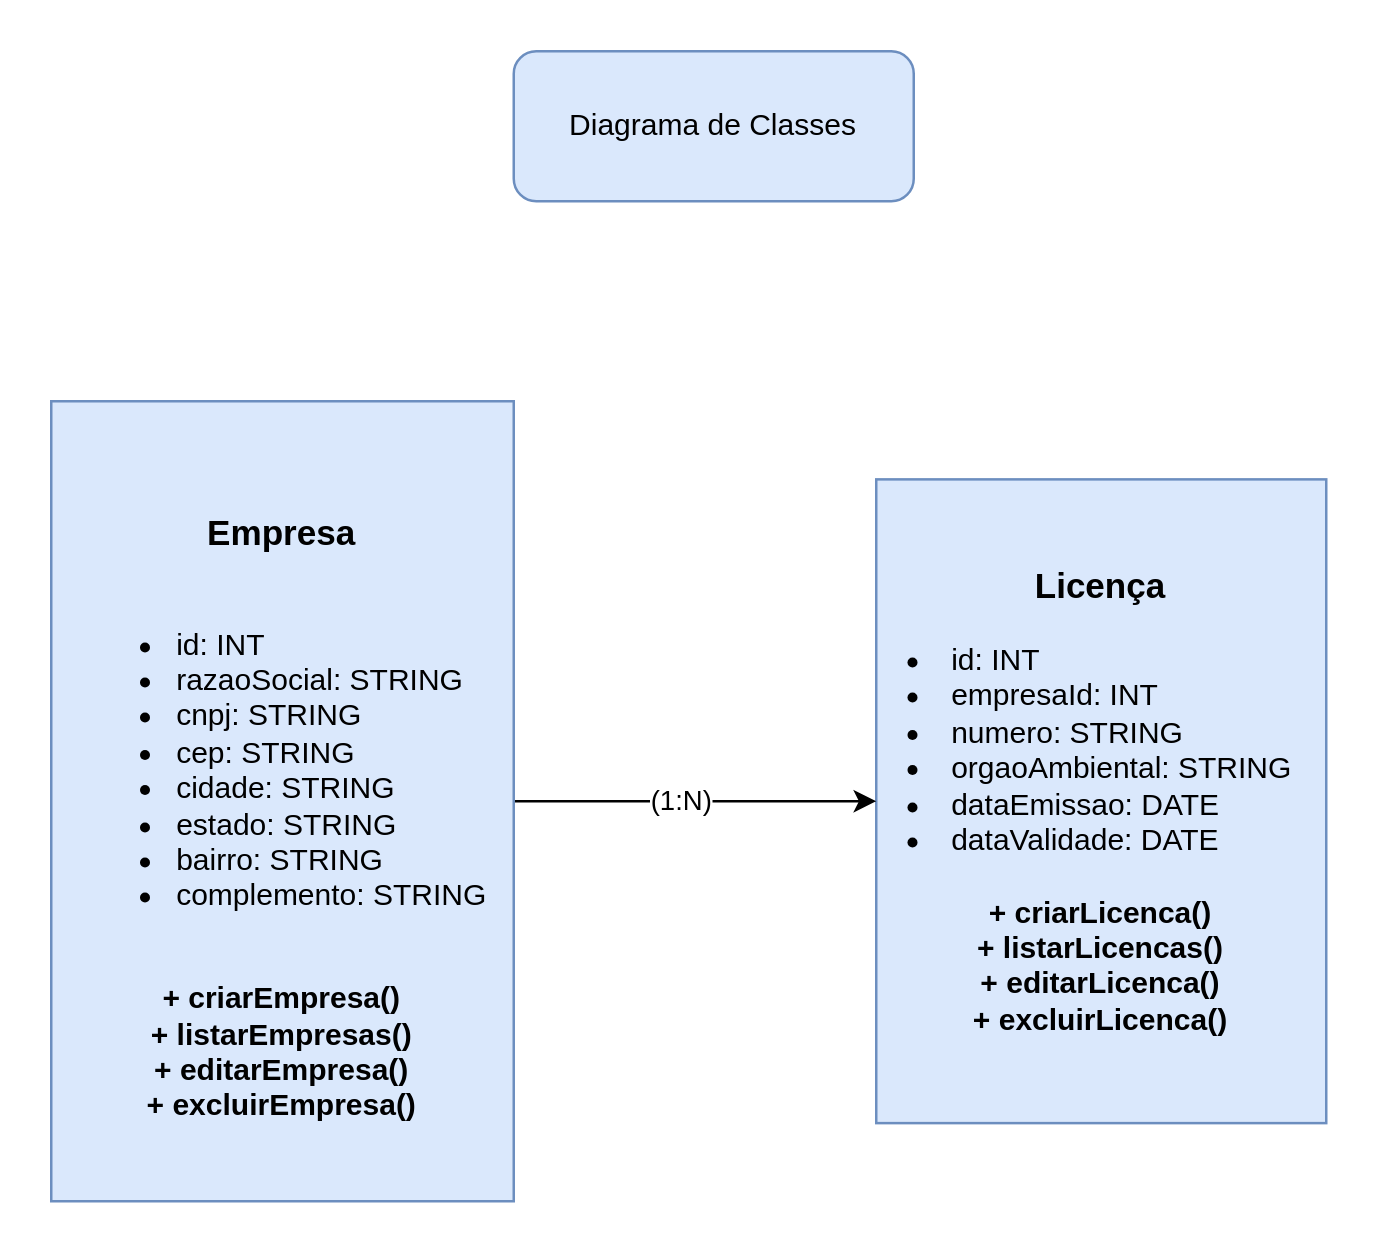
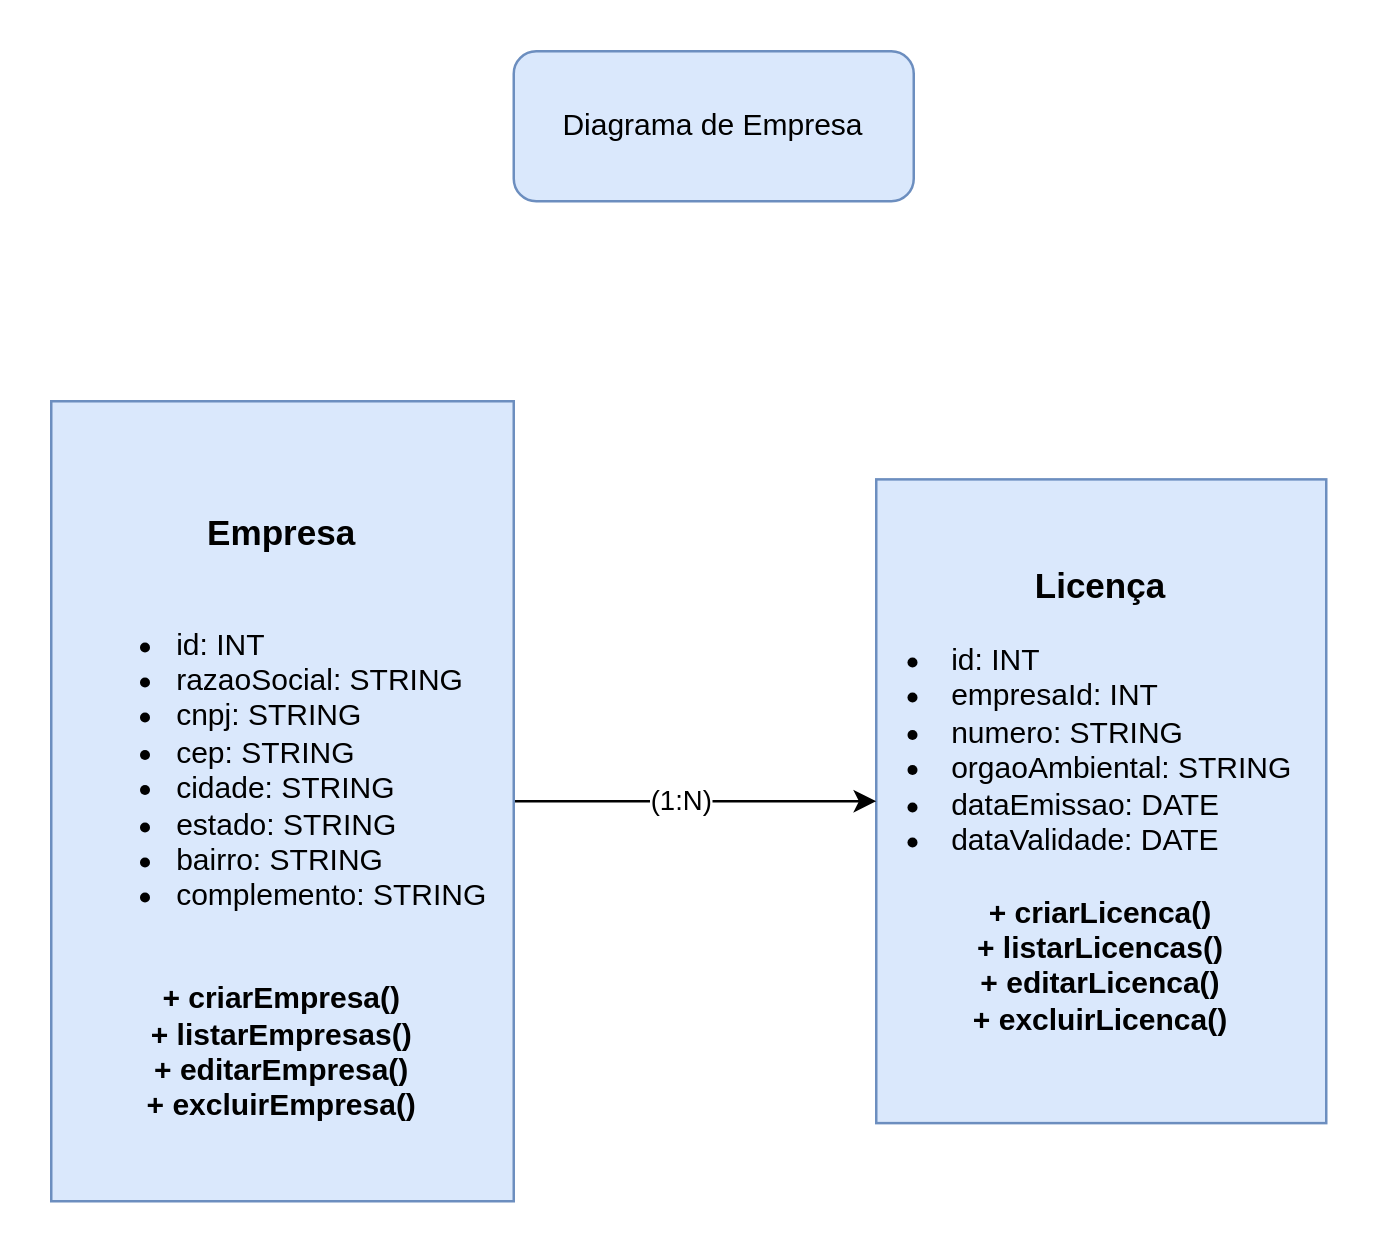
node "Diagrama de Classes": label "Diagrama de Classes" -> "Diagrama de Empresa"
